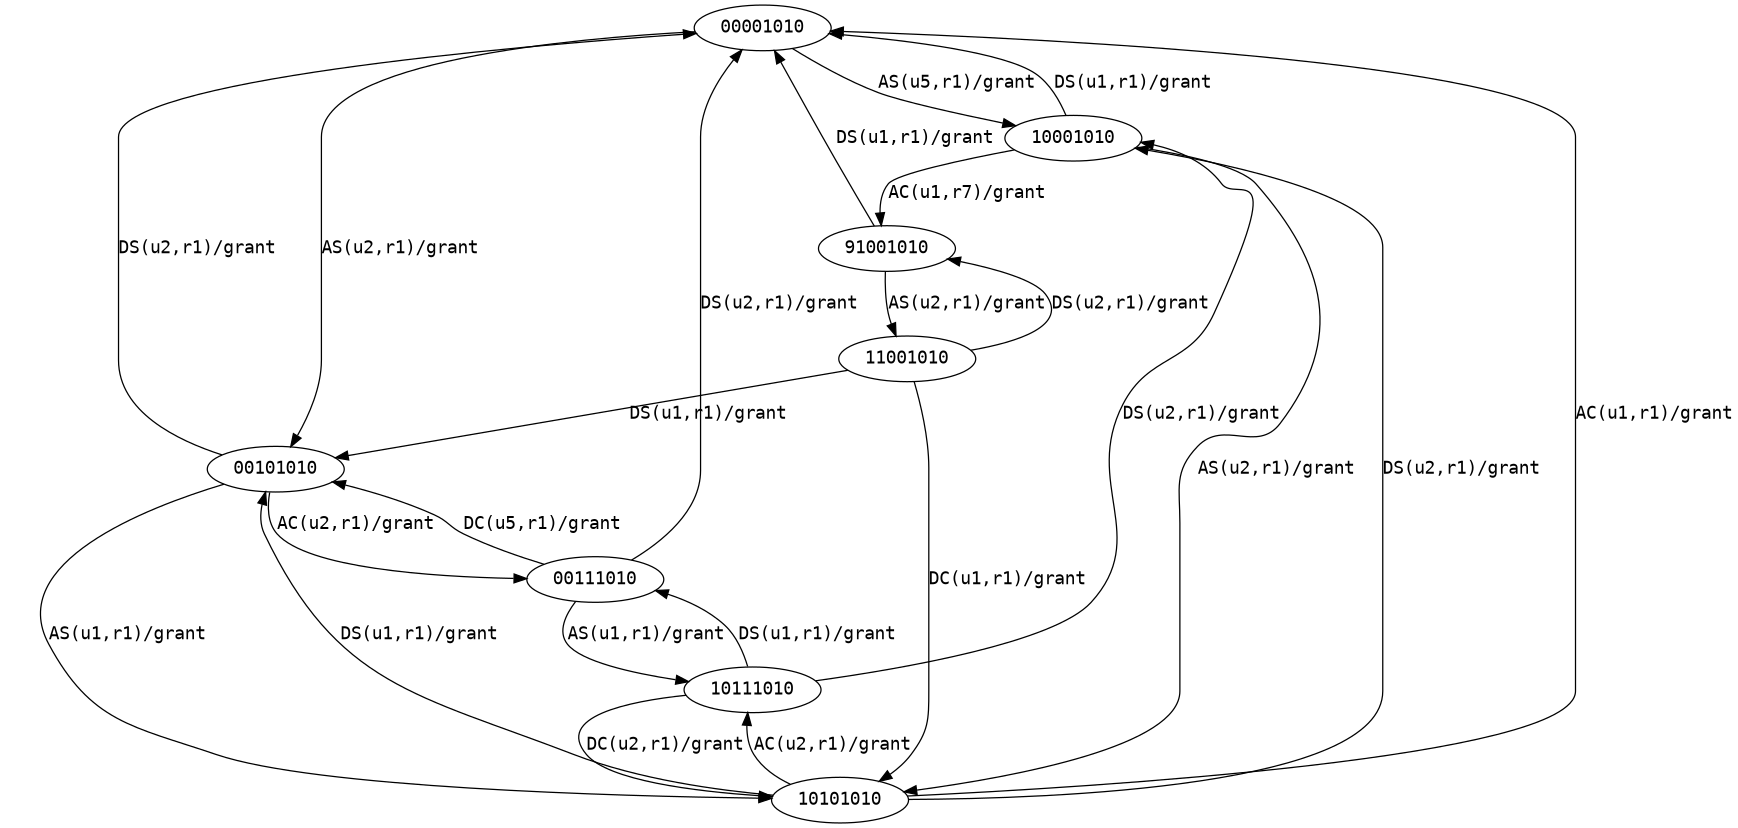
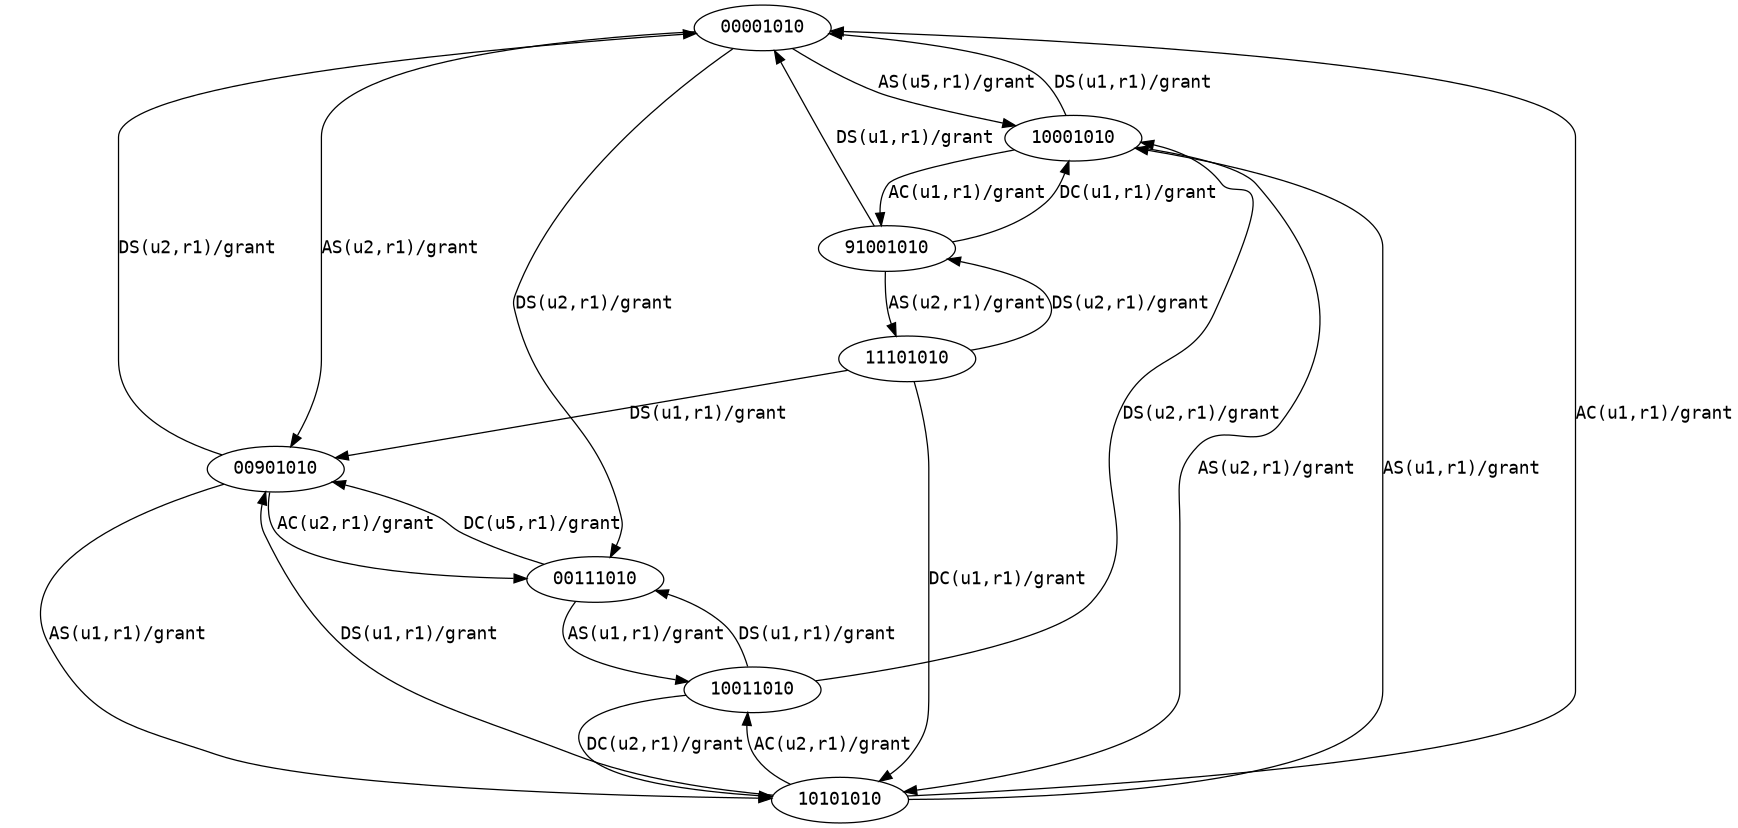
edge "10001010" -> "91001010": label "AC(u1,r7)/grant" -> "AC(u1,r1)/grant"
edge "91001010" -> "10001010": added, label "DC(u1,r1)/grant"
edge "00111010" -> "00001010": reversed
node "11001010": label "11001010" -> "11101010"
node "00101010": label "00101010" -> "00901010"
edge "10101010" -> "10001010": label "DS(u2,r1)/grant" -> "AS(u1,r1)/grant"
node "10111010": label "10111010" -> "10011010"
